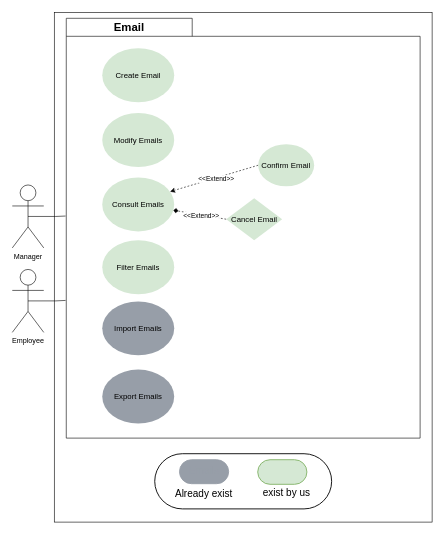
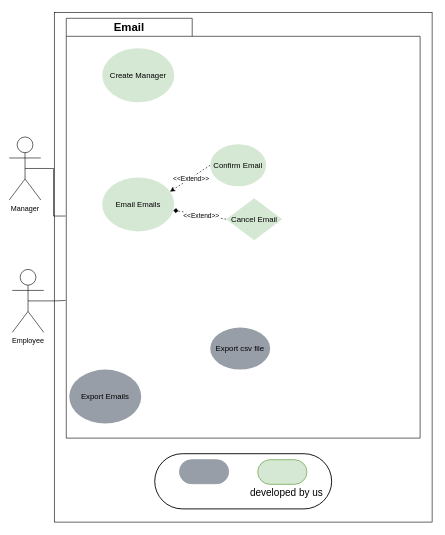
node "Create Email": label "Create Email" -> "Create Manager"
node "Modify Emails": removed
node "Confirm Email": moved (286, 165) -> (238, 165)
node "Consult Emails": label "Consult Emails" -> "Email Emails"
node "Manager": moved (28, 217) -> (25, 169)
node "Filter Emails": removed
node "Import Emails": removed
node "Export csv file": added
node "Export Emails": moved (138, 397) -> (105, 397)
node "Already exist": removed
node "exist by us": label "exist by us" -> "developed by us"
